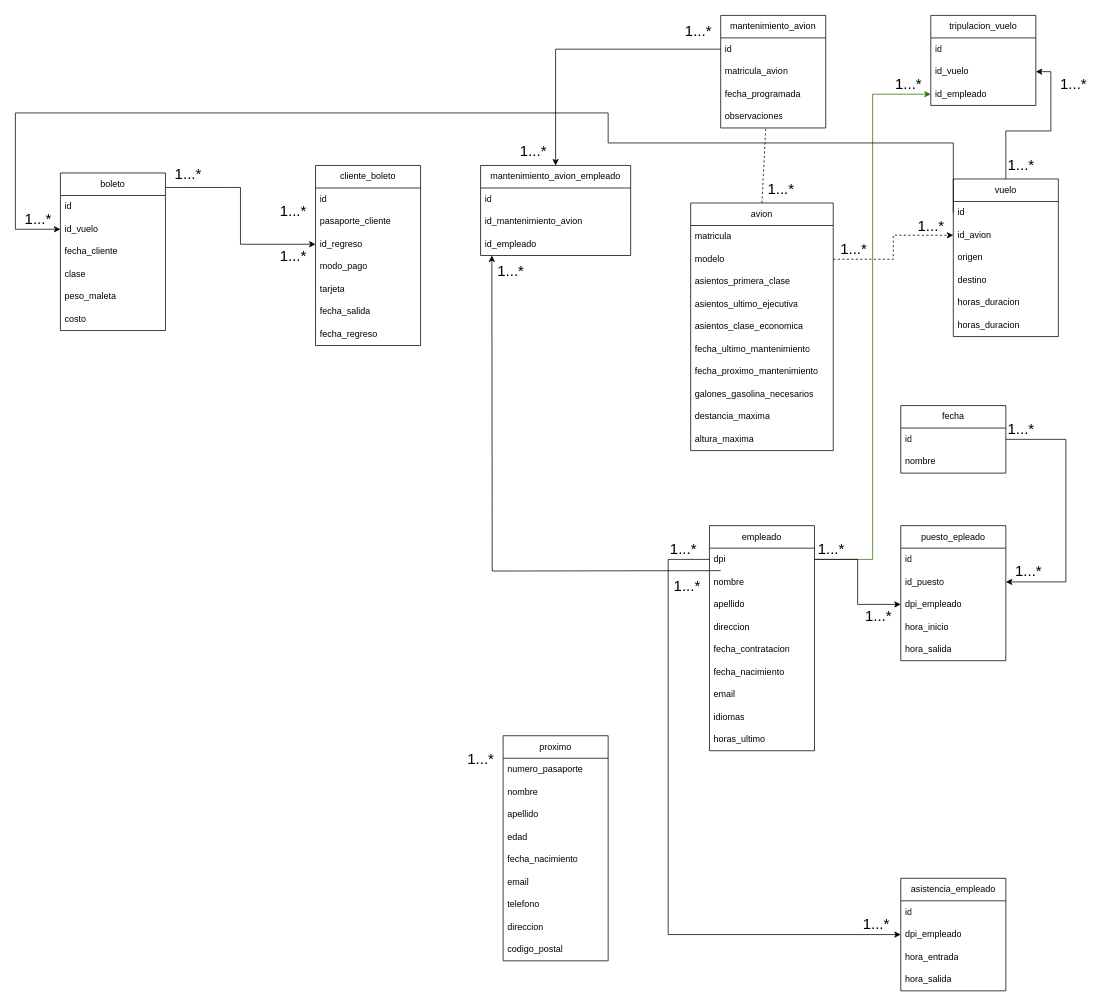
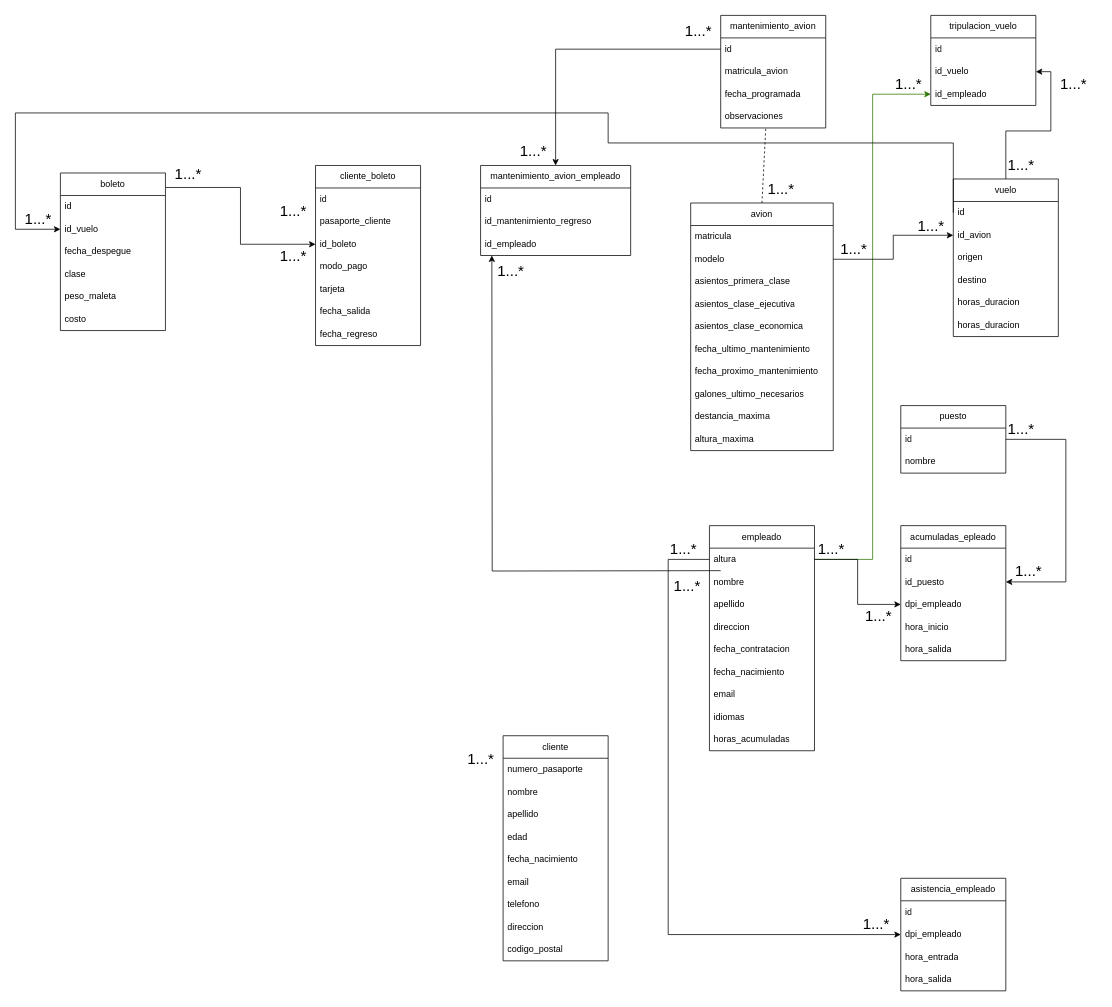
node "id_mantenimiento_avion": label "id_mantenimiento_avion" -> "id_mantenimiento_regreso"
node "id_regreso": label "id_regreso" -> "id_boleto"
edge "modelo" -> "id_avion": style dashed -> solid
node "fecha_cliente": label "fecha_cliente" -> "fecha_despegue"
node "asientos_ultimo_ejecutiva": label "asientos_ultimo_ejecutiva" -> "asientos_clase_ejecutiva"
node "galones_gasolina_necesarios": label "galones_gasolina_necesarios" -> "galones_ultimo_necesarios"
node "fecha": label "fecha" -> "puesto"
node "puesto_epleado": label "puesto_epleado" -> "acumuladas_epleado"
node "dpi": label "dpi" -> "altura"
node "horas_ultimo": label "horas_ultimo" -> "horas_acumuladas"
node "proximo": label "proximo" -> "cliente"
